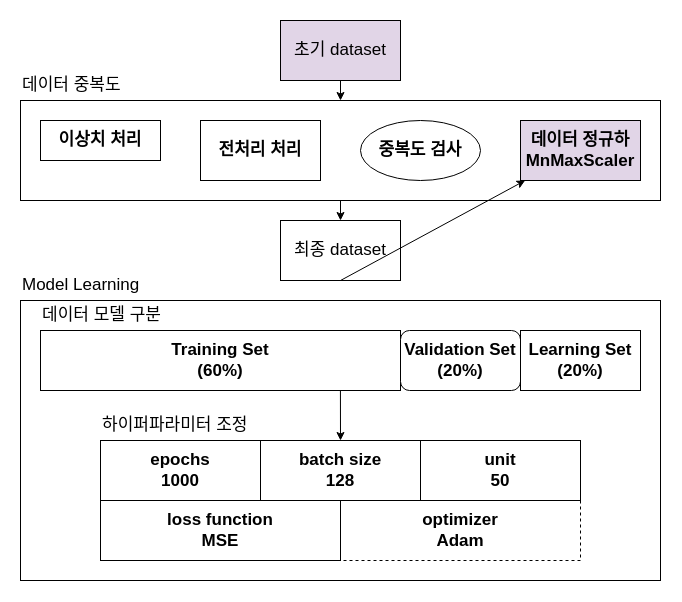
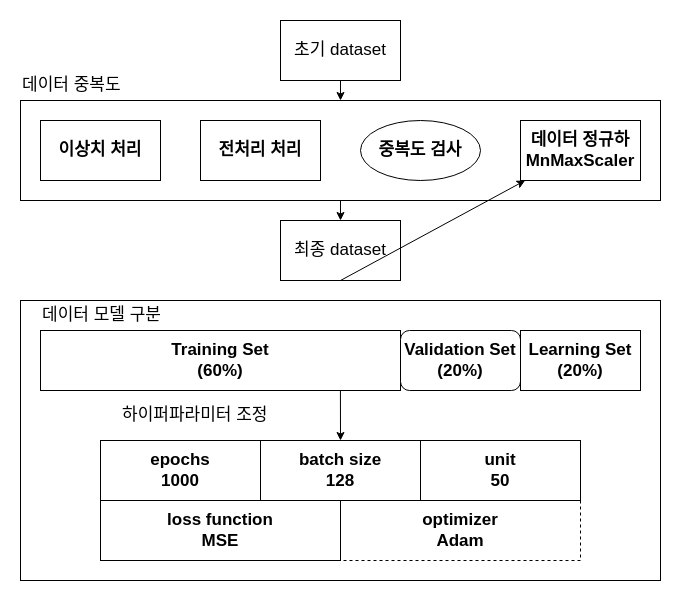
node "초기 dataset": fillcolor #e1d5e7 -> #ffffff
node "이상치 처리": size 120x40 -> 120x60
node "데이터 정규하MnMaxScaler": fillcolor #e1d5e7 -> #ffffff
node "Model Learning": removed
node "하이퍼파라미터 조정": moved (191, 426) -> (211, 416)
